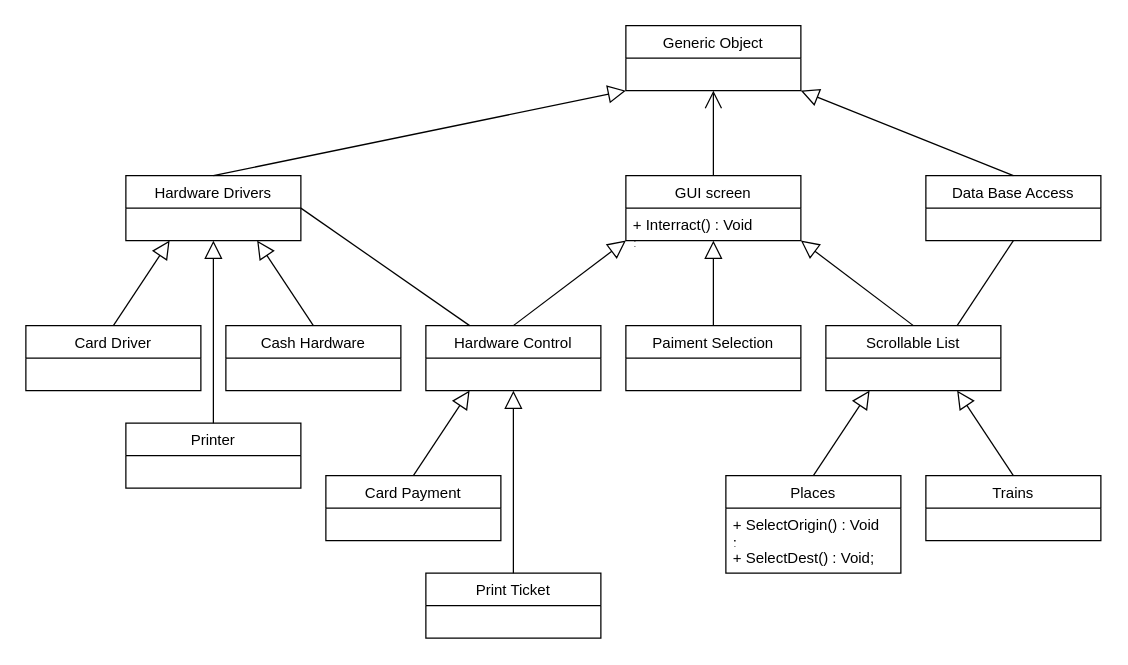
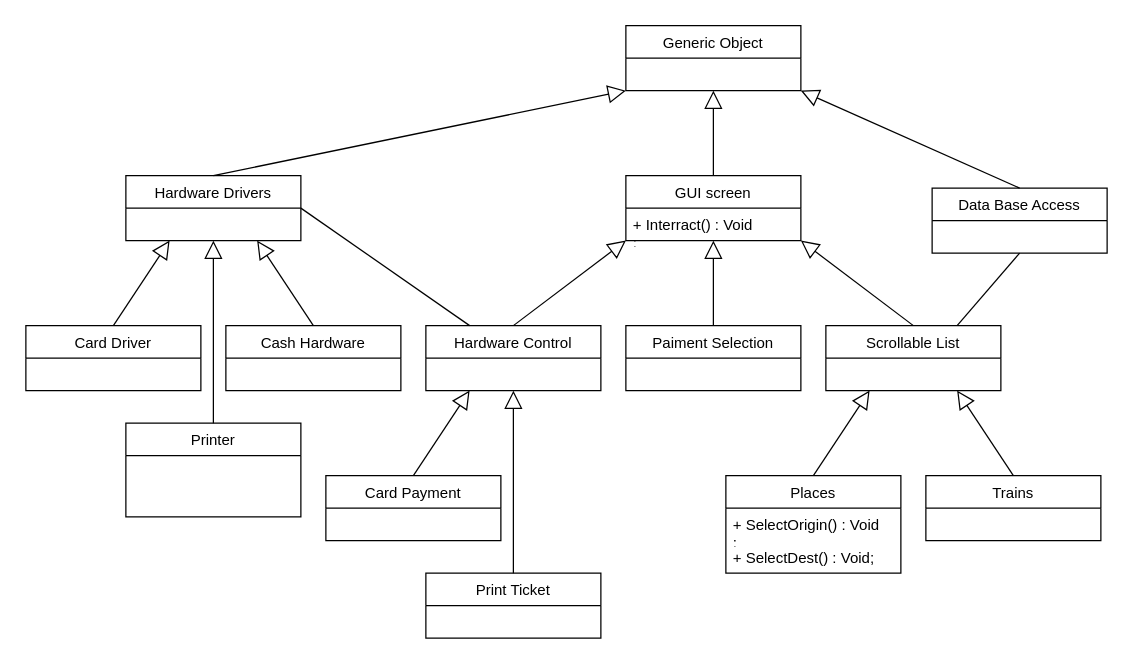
edge "GUI screen" -> "Generic Object": arrowhead open -> block
node "Data Base Access": moved (1013, 208) -> (1019, 221)
node "Printer": size 175x65 -> 175x94
